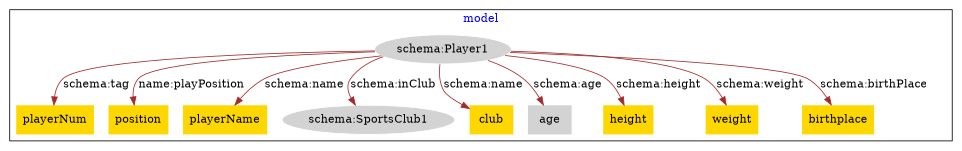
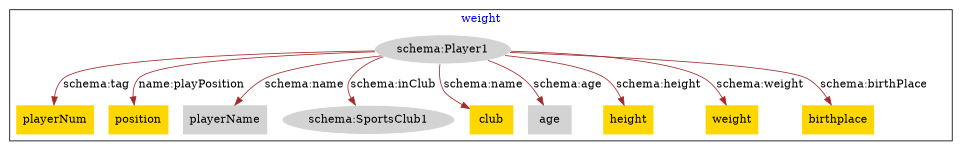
cluster "model": label "model" -> "weight"
node "playerName": fillcolor gold -> lightgray
